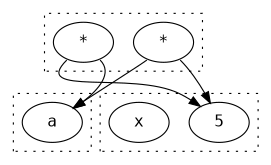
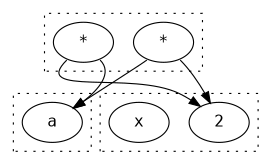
node "5": label "5" -> "2"
